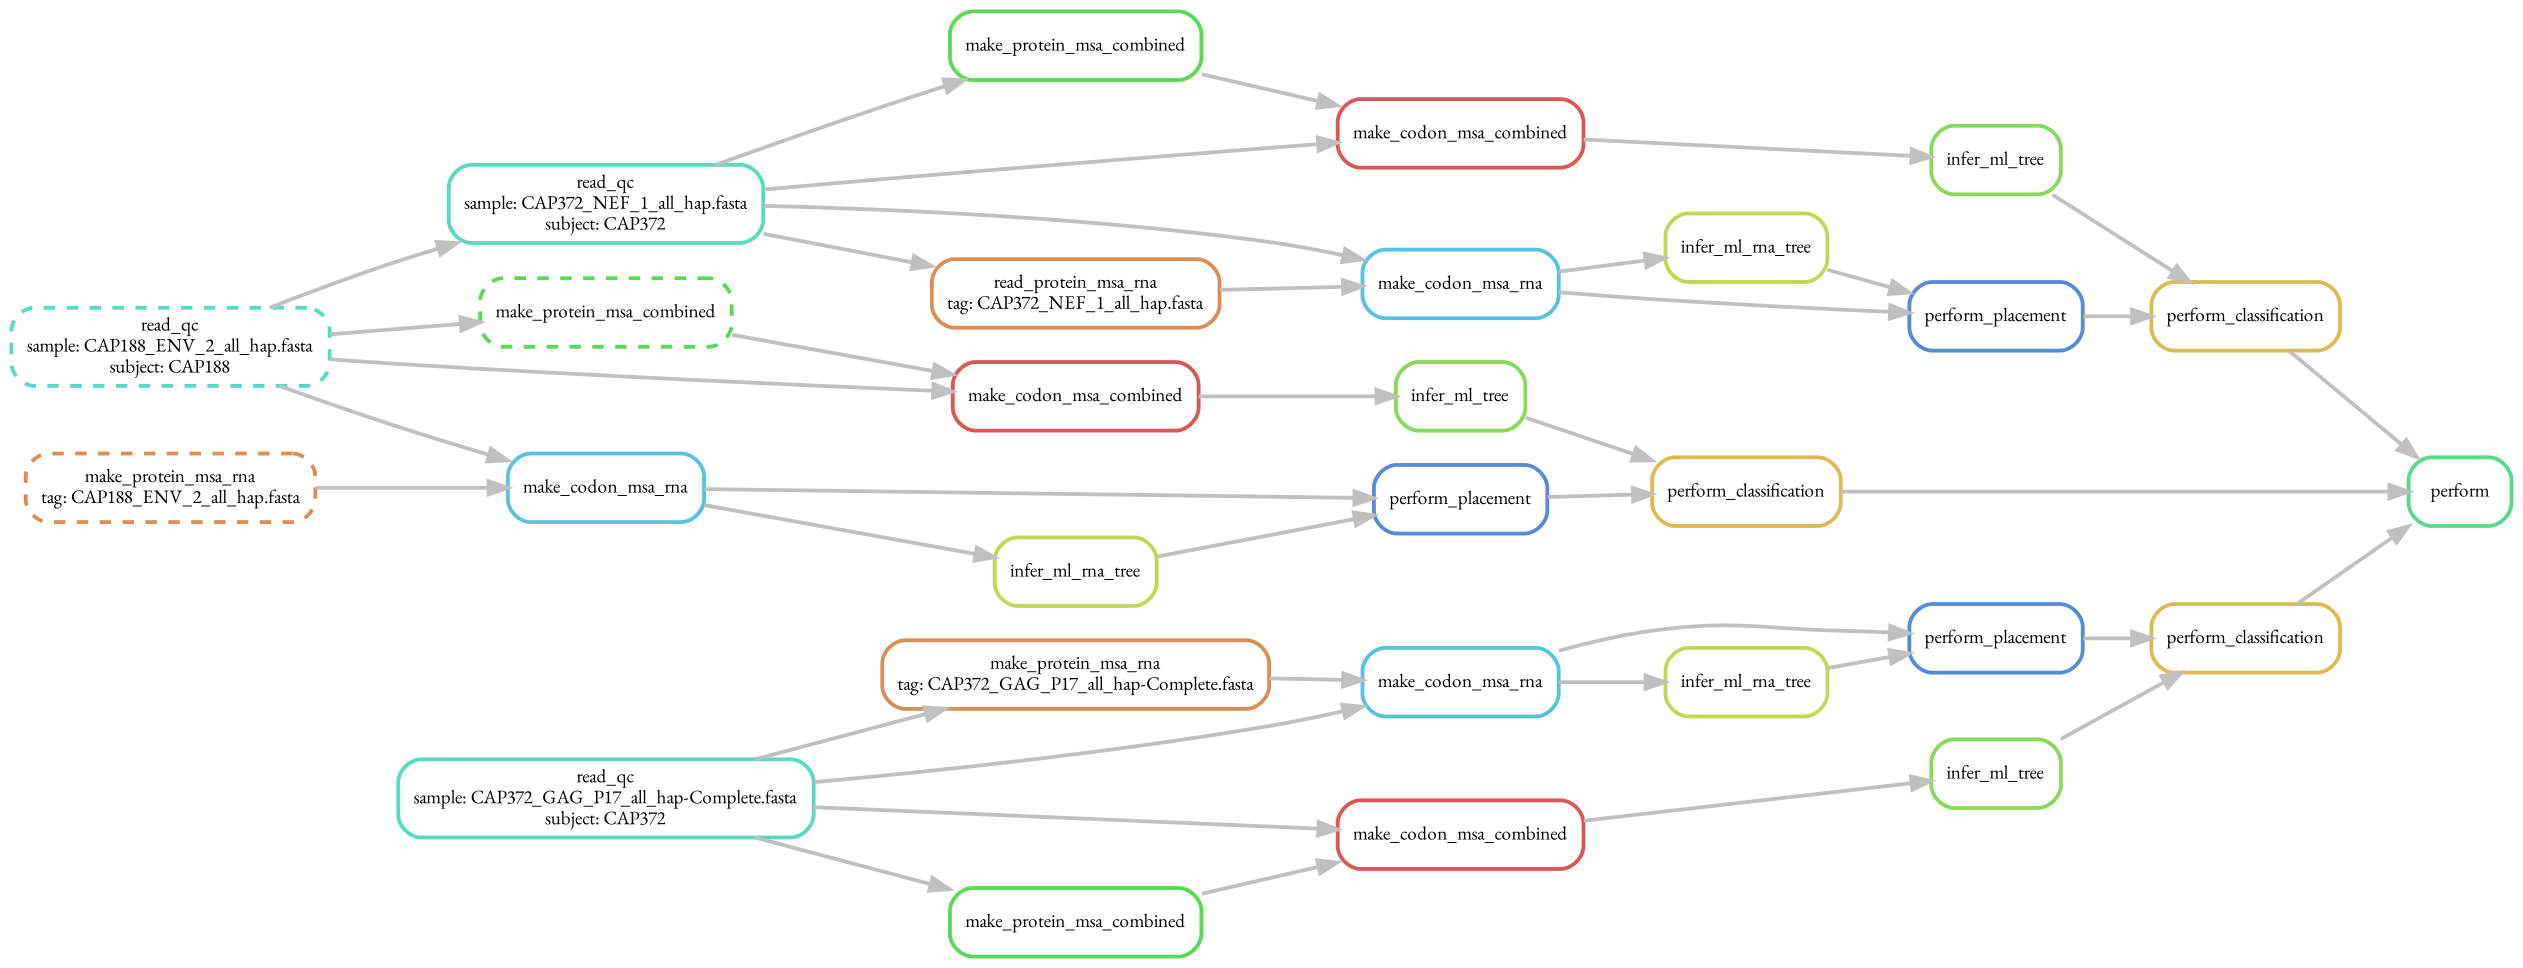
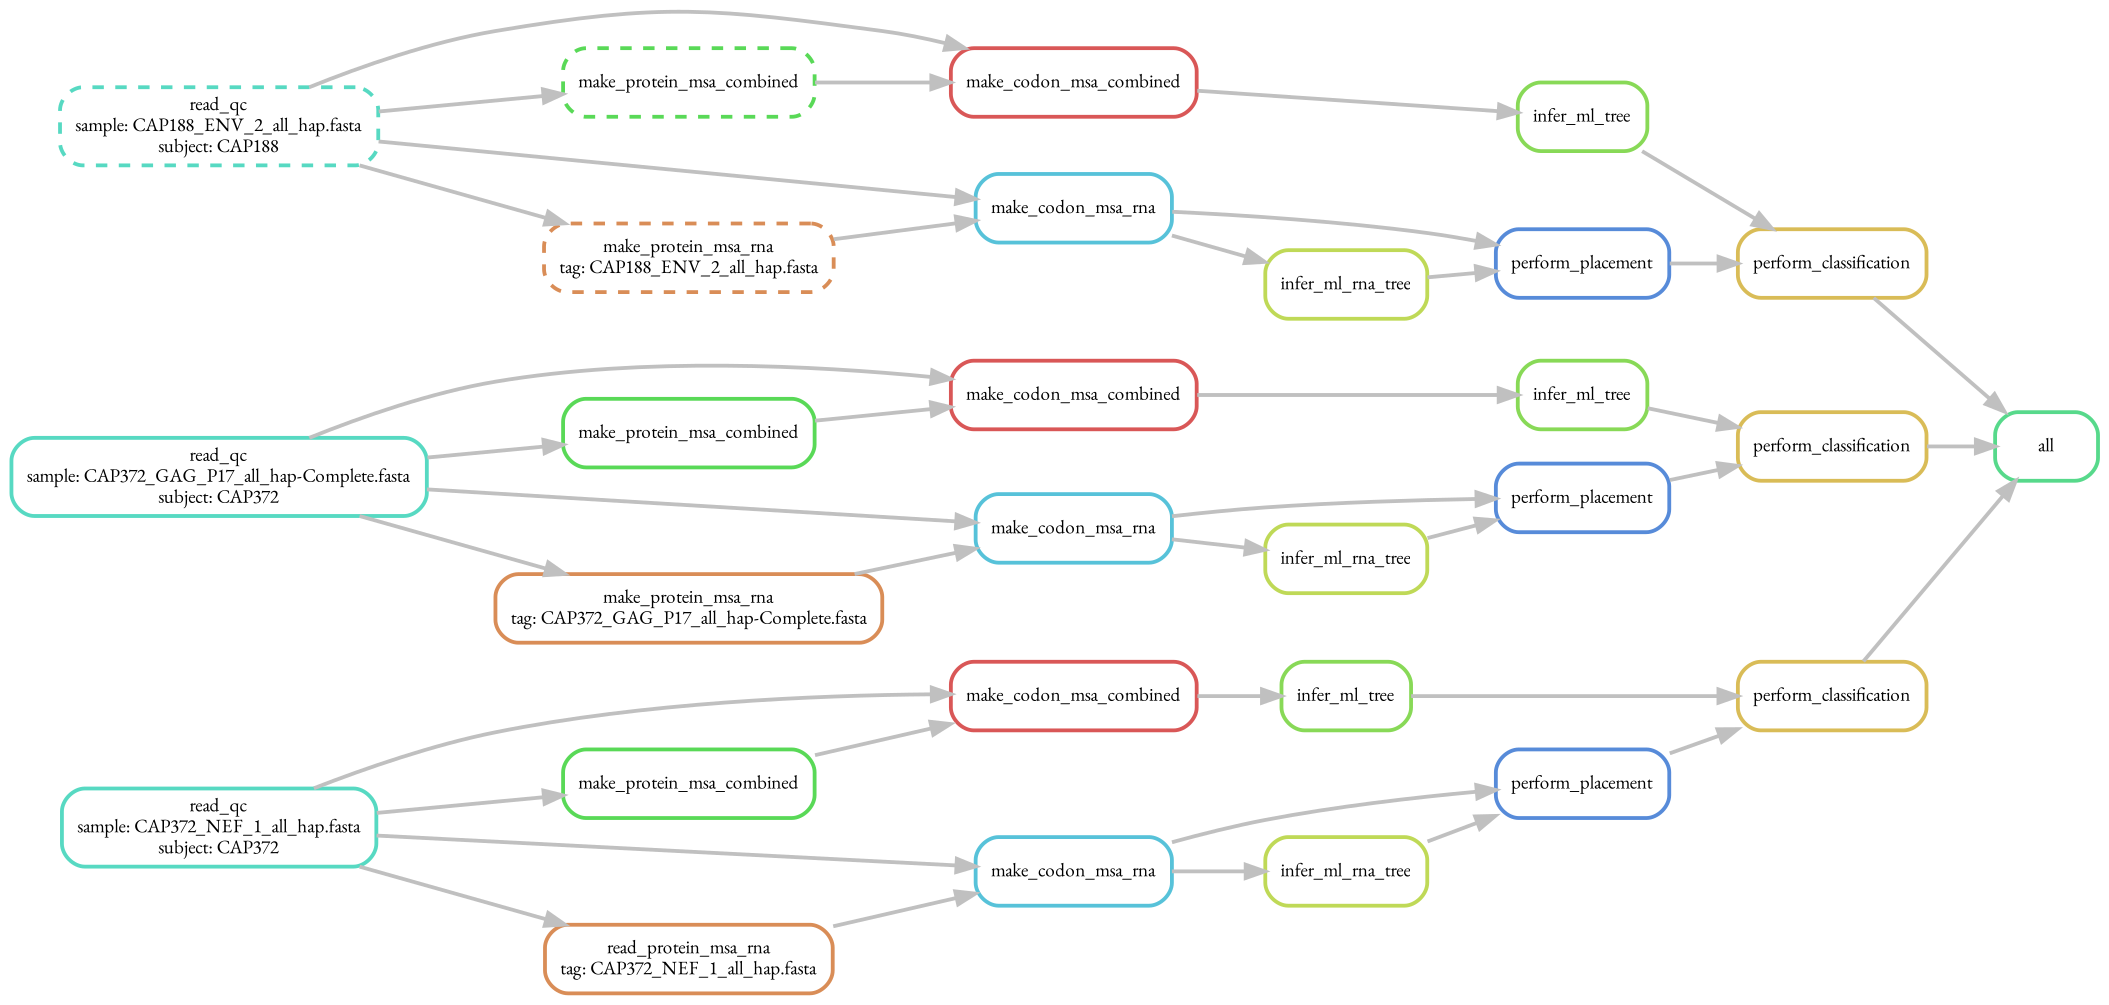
edge "read_qc sample: CAP188_ENV_2_all_hap.fasta subject: CAP188" -> "read_qc sample: CAP372_NEF_1_all_hap.fasta subject: CAP372": now "read_qc sample: CAP188_ENV_2_all_hap.fasta subject: CAP188" -> "make_protein_msa_rna tag: CAP188_ENV_2_all_hap.fasta"
node "perform": label "perform" -> "all"
